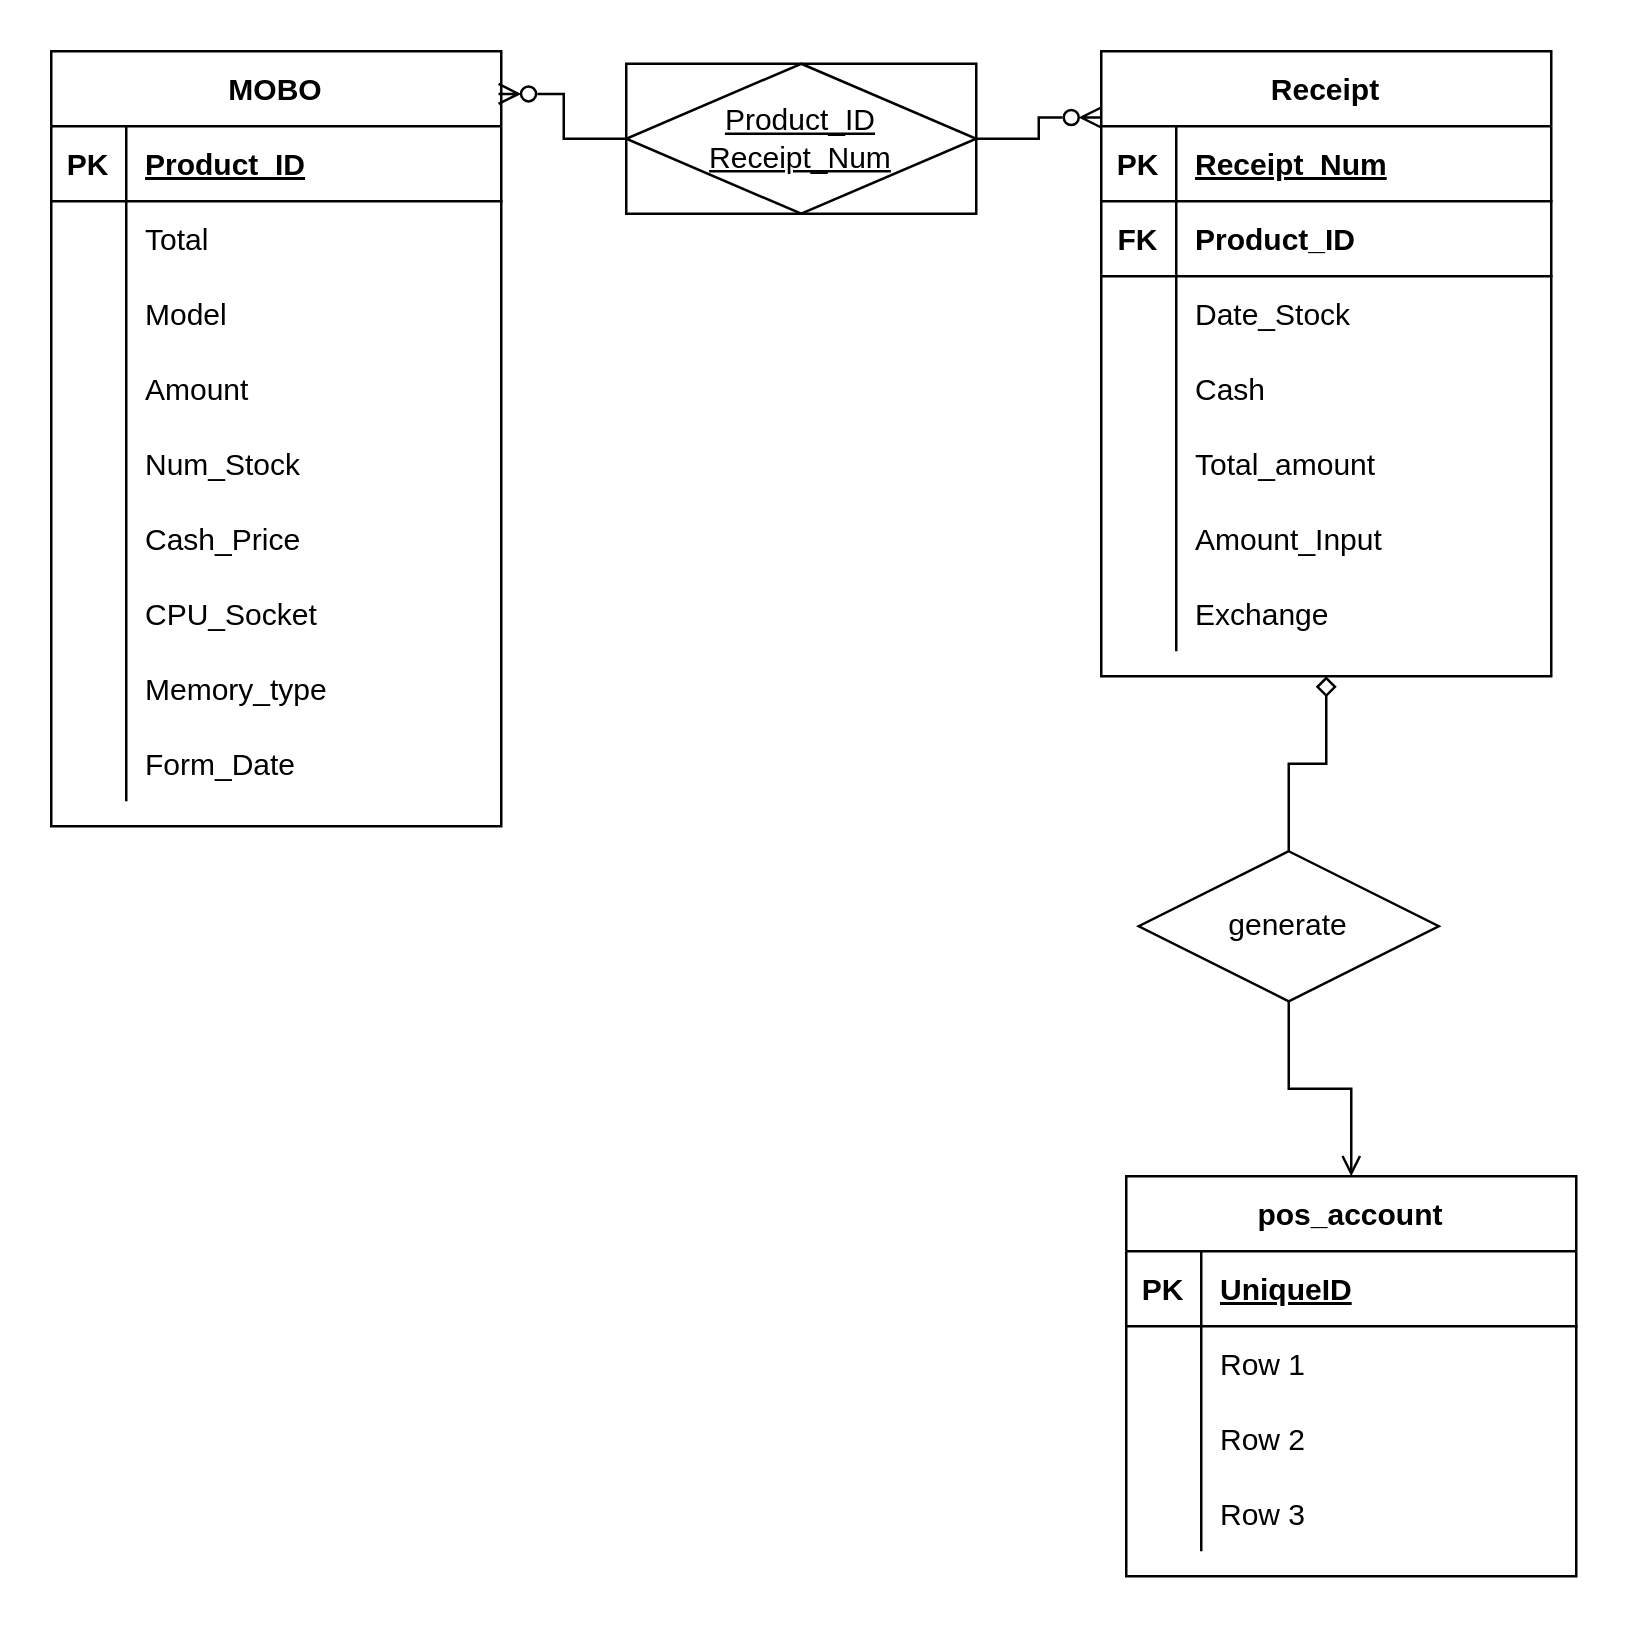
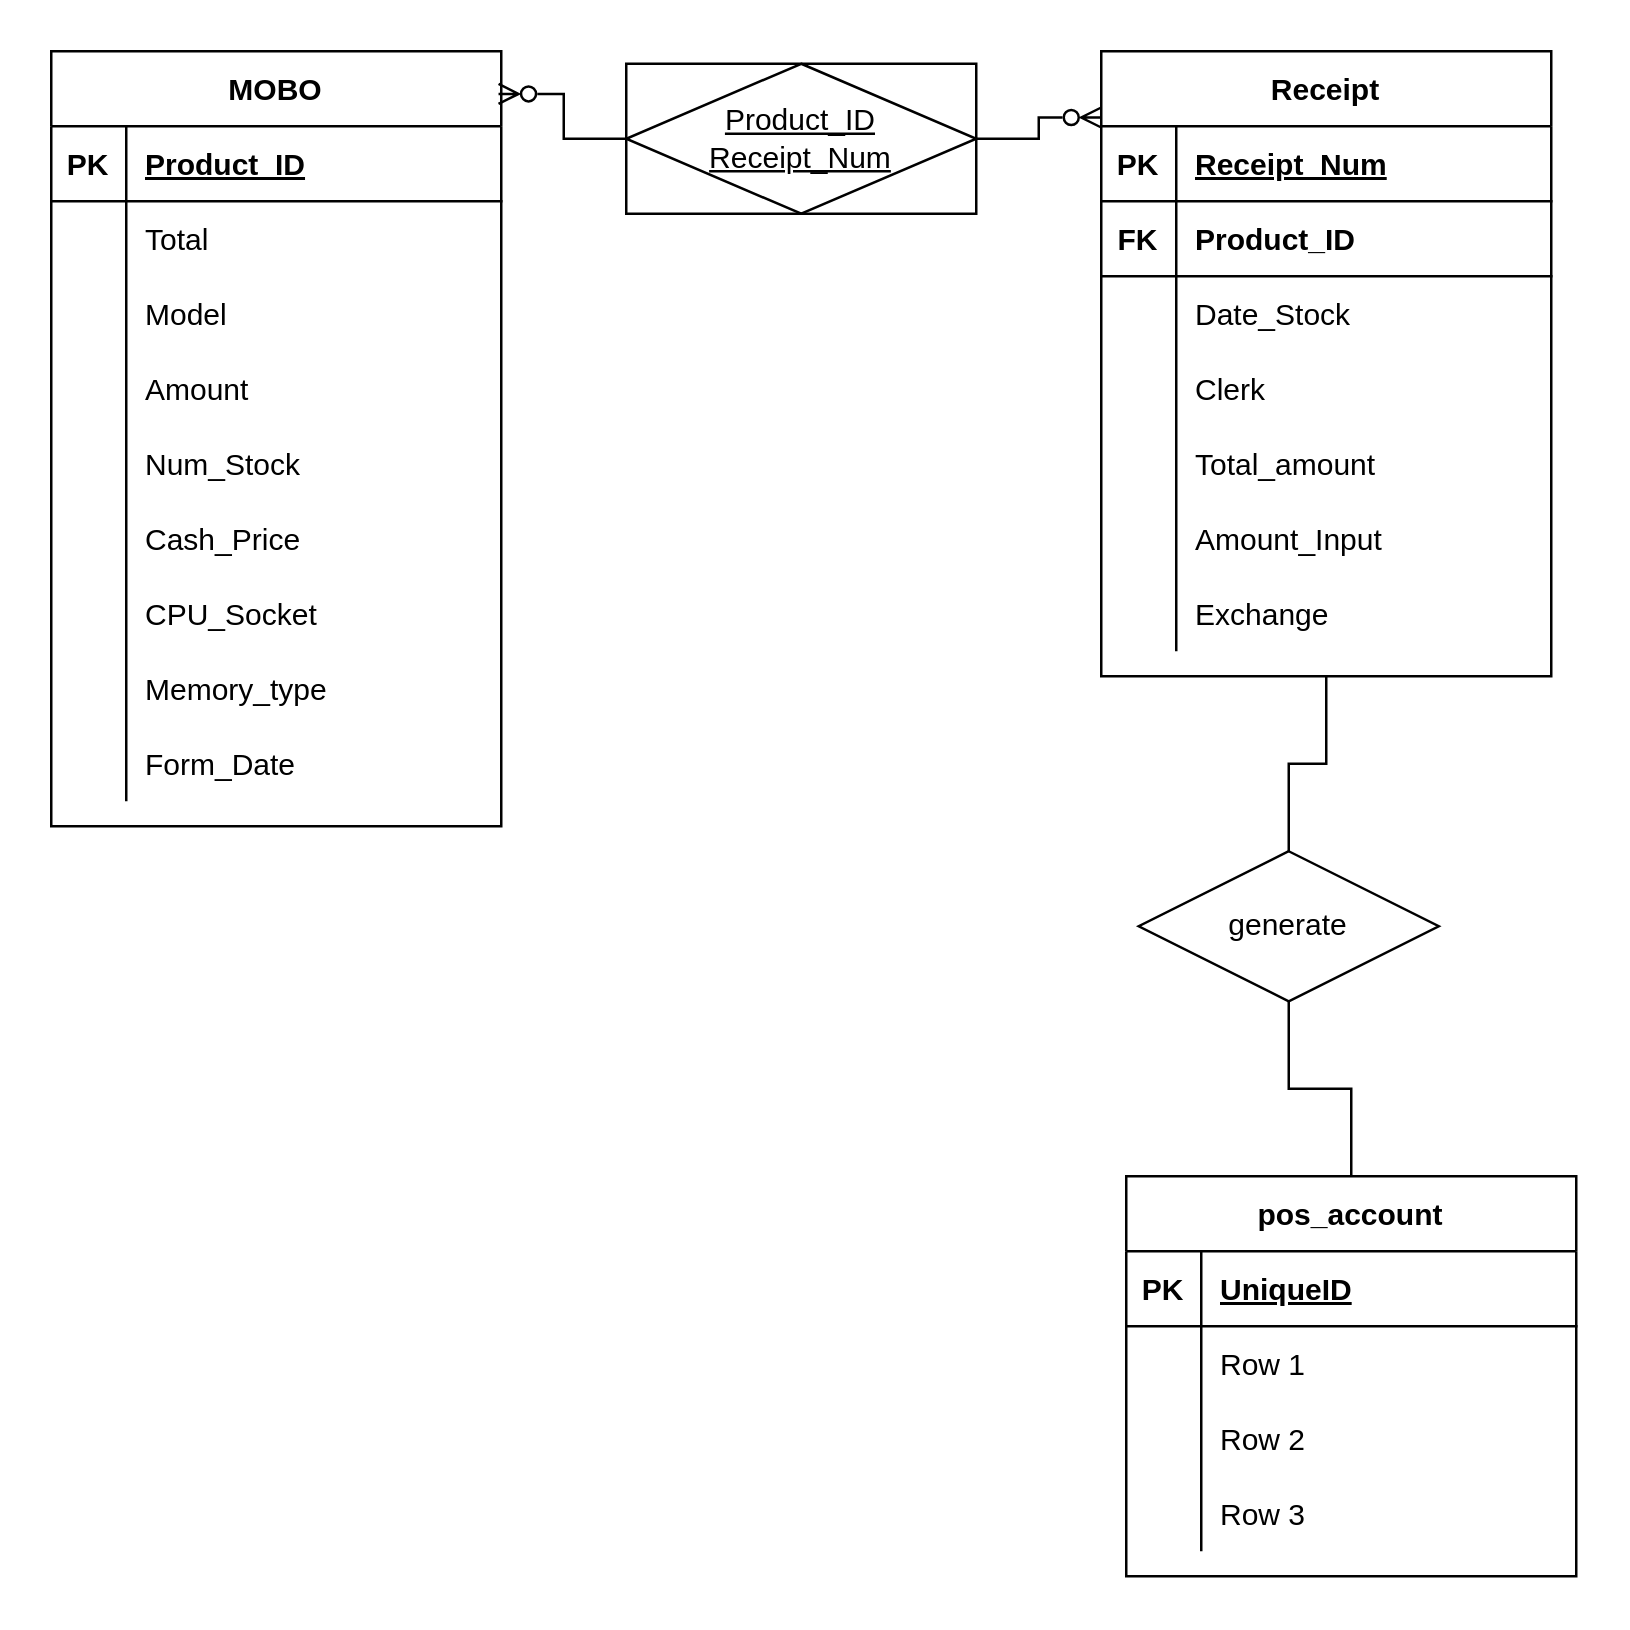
node "Cash": label "Cash" -> "Clerk"
edge "generate" -> "Receipt": arrowhead diamond -> none
edge "generate" -> "pos_account": arrowhead open -> none
